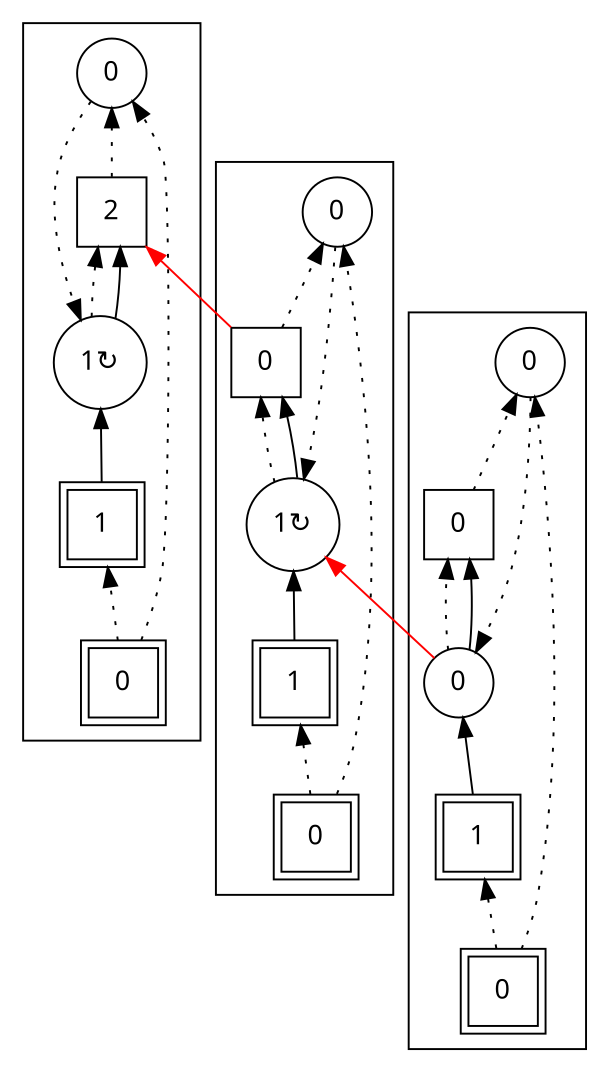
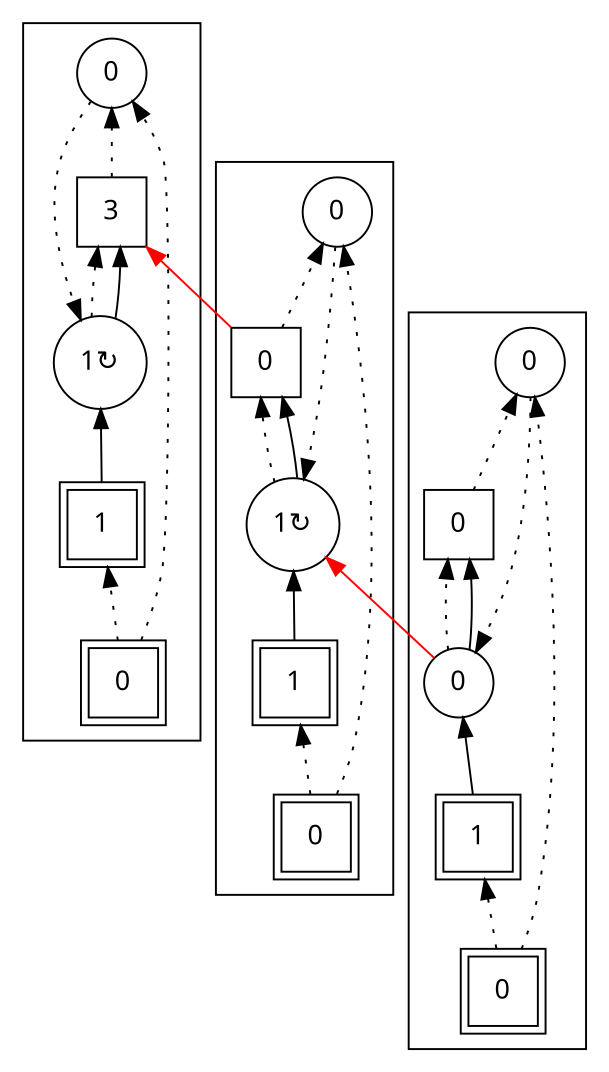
node "2": label "2" -> "3"
